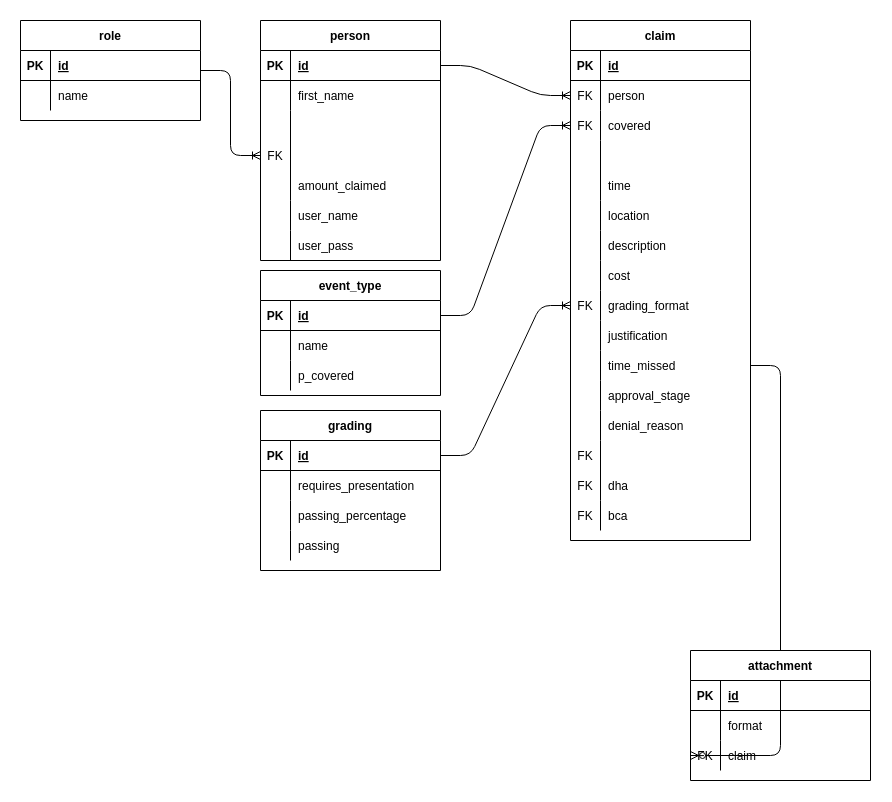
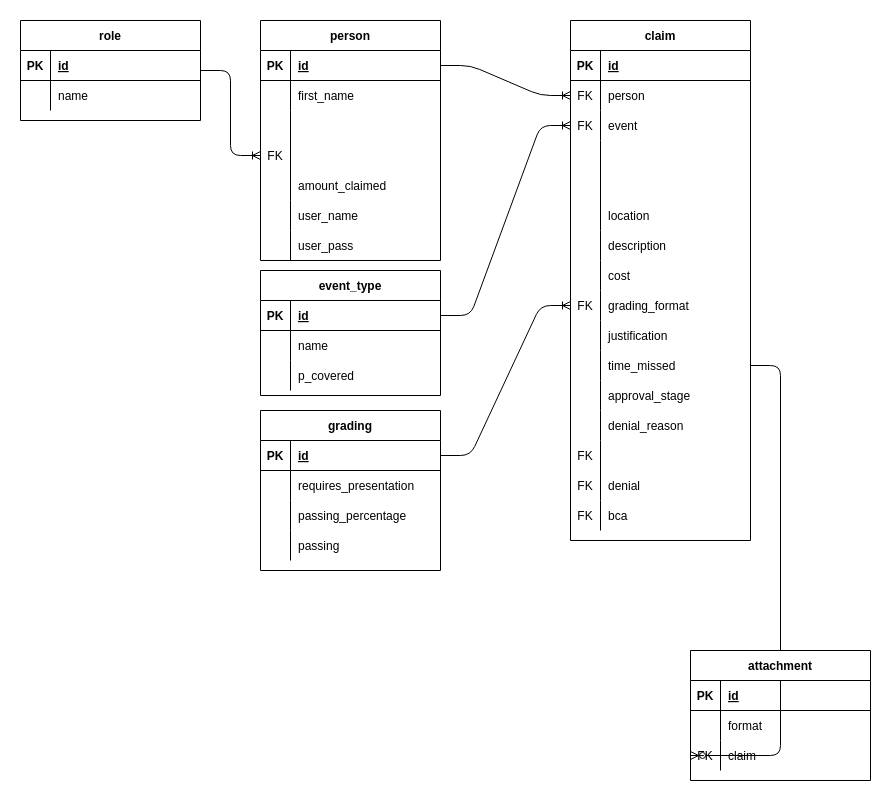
node "covered": label "covered" -> "event"
node "time": removed
node "dha": label "dha" -> "denial"
